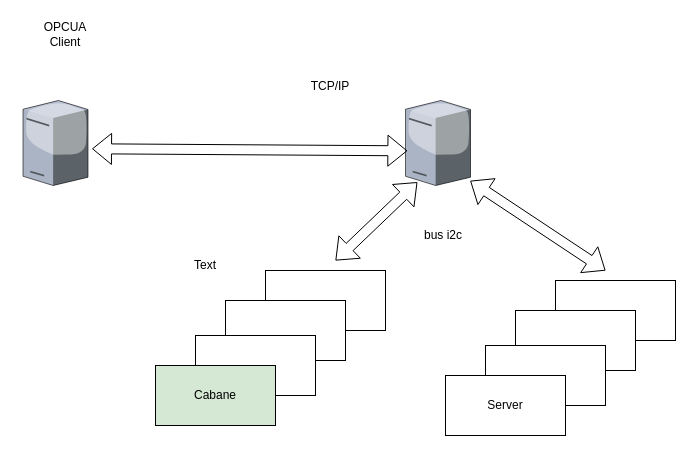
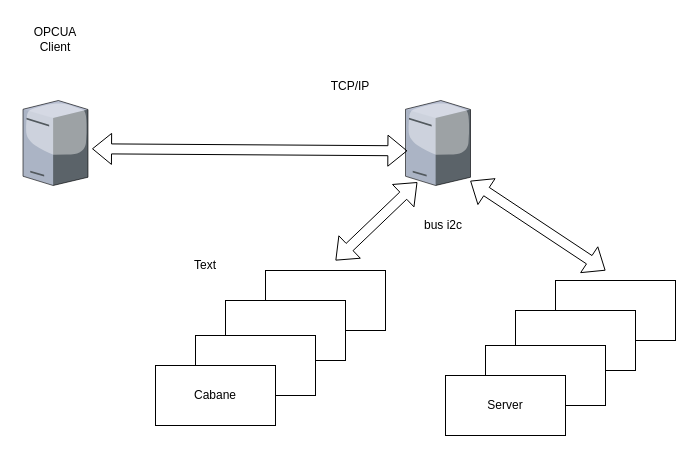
node "OPCUA Client": moved (66, 34) -> (56, 39)
node "TCP/IP": moved (331, 86) -> (351, 86)
node "bus i2c": moved (443, 236) -> (443, 226)
node "Cabane": fillcolor #d5e8d4 -> #ffffff
